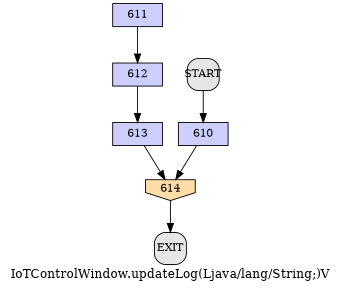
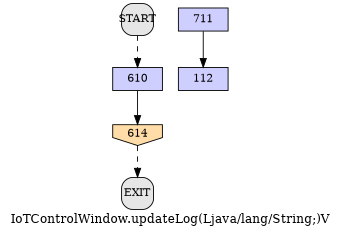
node "611": label "611" -> "711"
node "612": label "612" -> "112"
edge "START" -> "610": style solid -> dashed
node "613": removed
edge "614" -> "EXIT": style solid -> dashed
